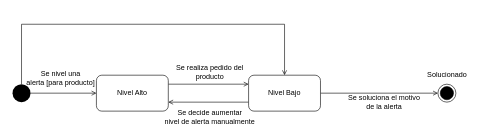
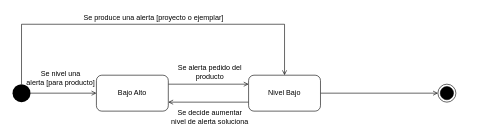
node "Se produce una alerta [proyecto o ejemplar]": added
node "Se realiza pedido del producto": label "Se realiza pedido del producto" -> "Se alerta pedido del producto"
node "Solucionado": removed
node "Nivel Alto": label "Nivel Alto" -> "Bajo Alto"
node "Se soluciona el motivo de la alerta": removed
node "Se decide aumentar nivel de alerta manualmente": label "Se decide aumentar nivel de alerta manualmente" -> "Se decide aumentar nivel de alerta soluciona"
